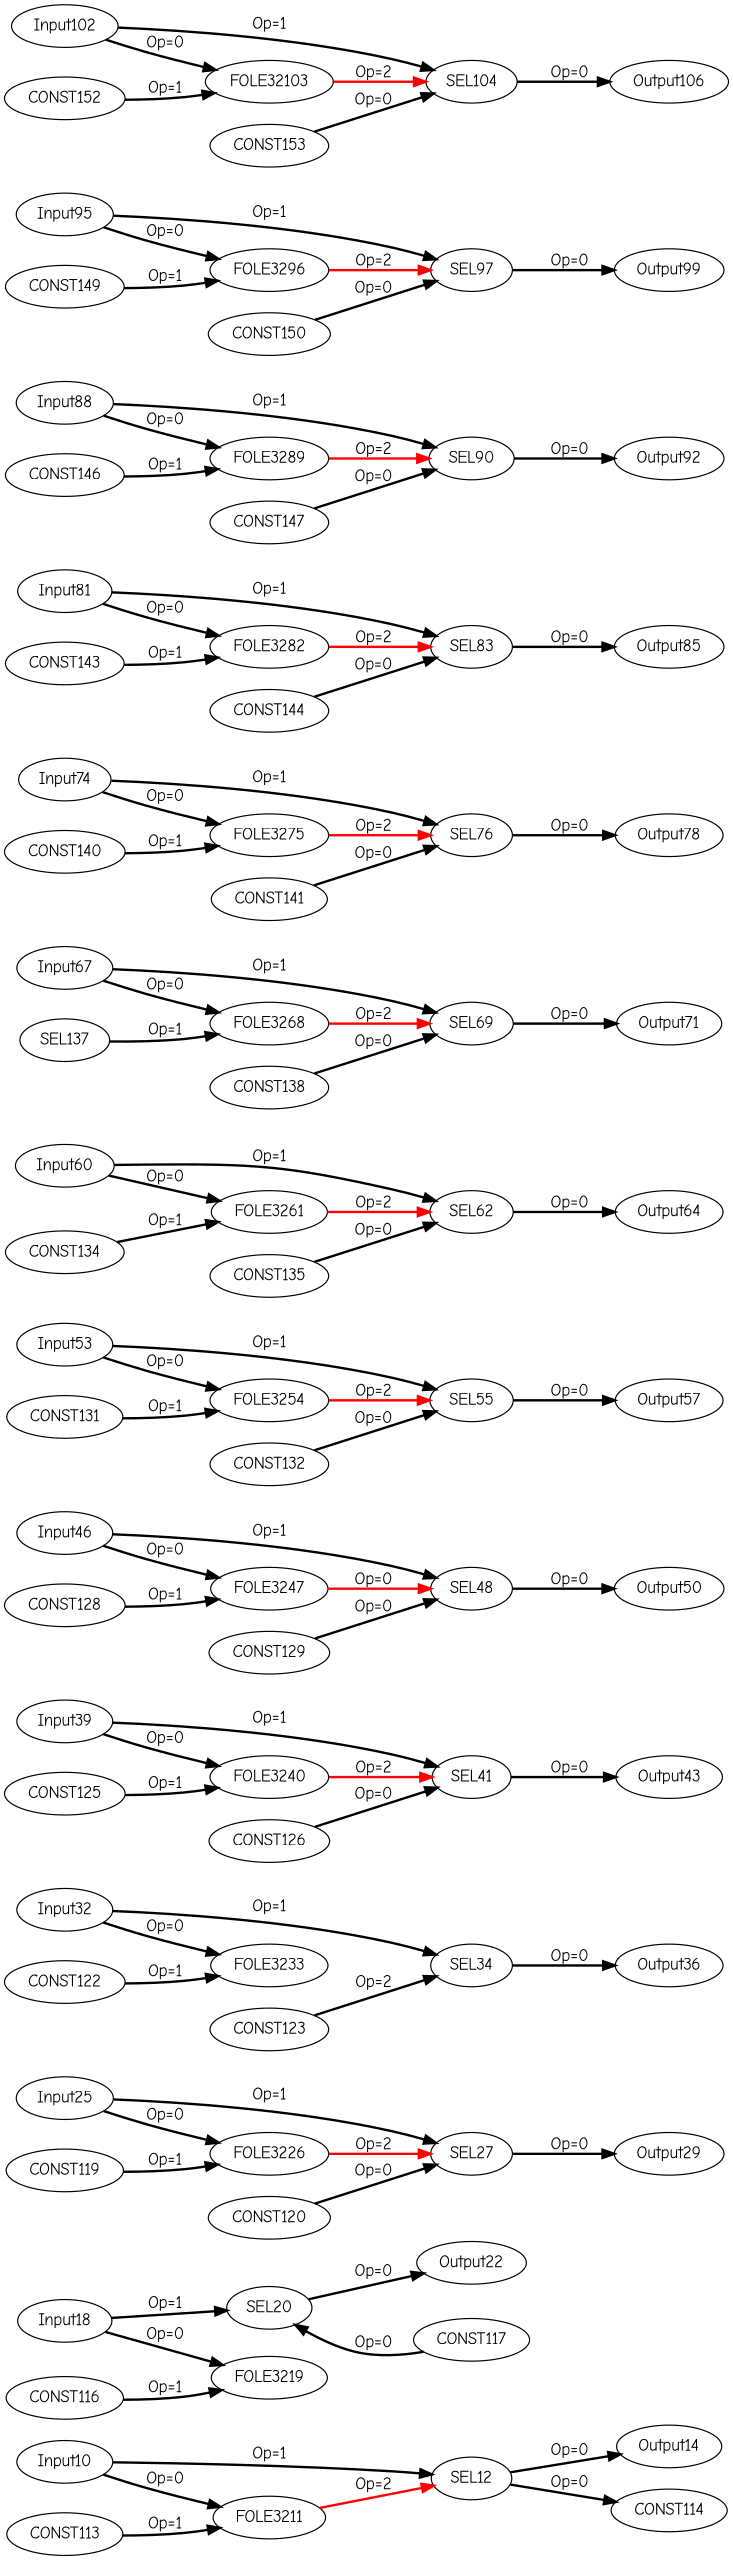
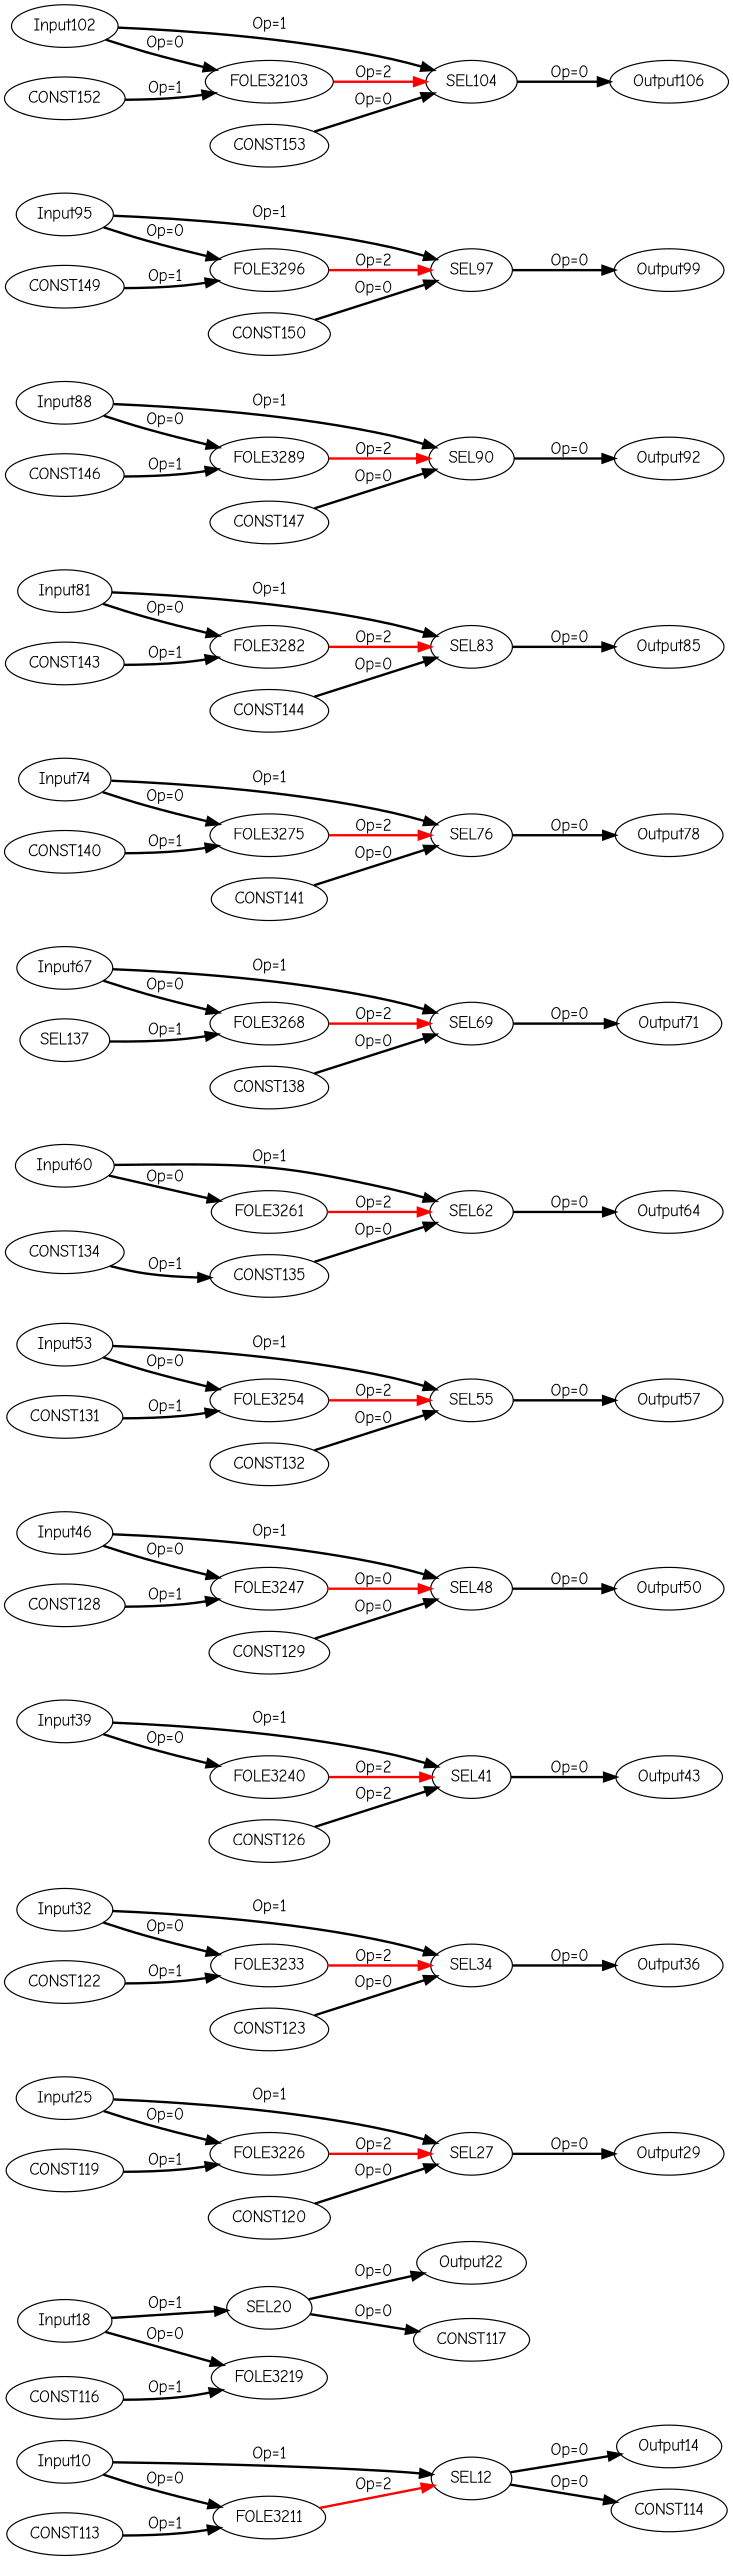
edge "CONST134" -> "FOLE3261": now "CONST134" -> "CONST135"
node "CONST125": removed
edge "CONST126" -> "SEL41": label "Op=0" -> "Op=2"
edge "FOLE3233" -> "SEL34": added, label "Op=2"
edge "CONST123" -> "SEL34": label "Op=2" -> "Op=0"
edge "CONST117" -> "SEL20": reversed
